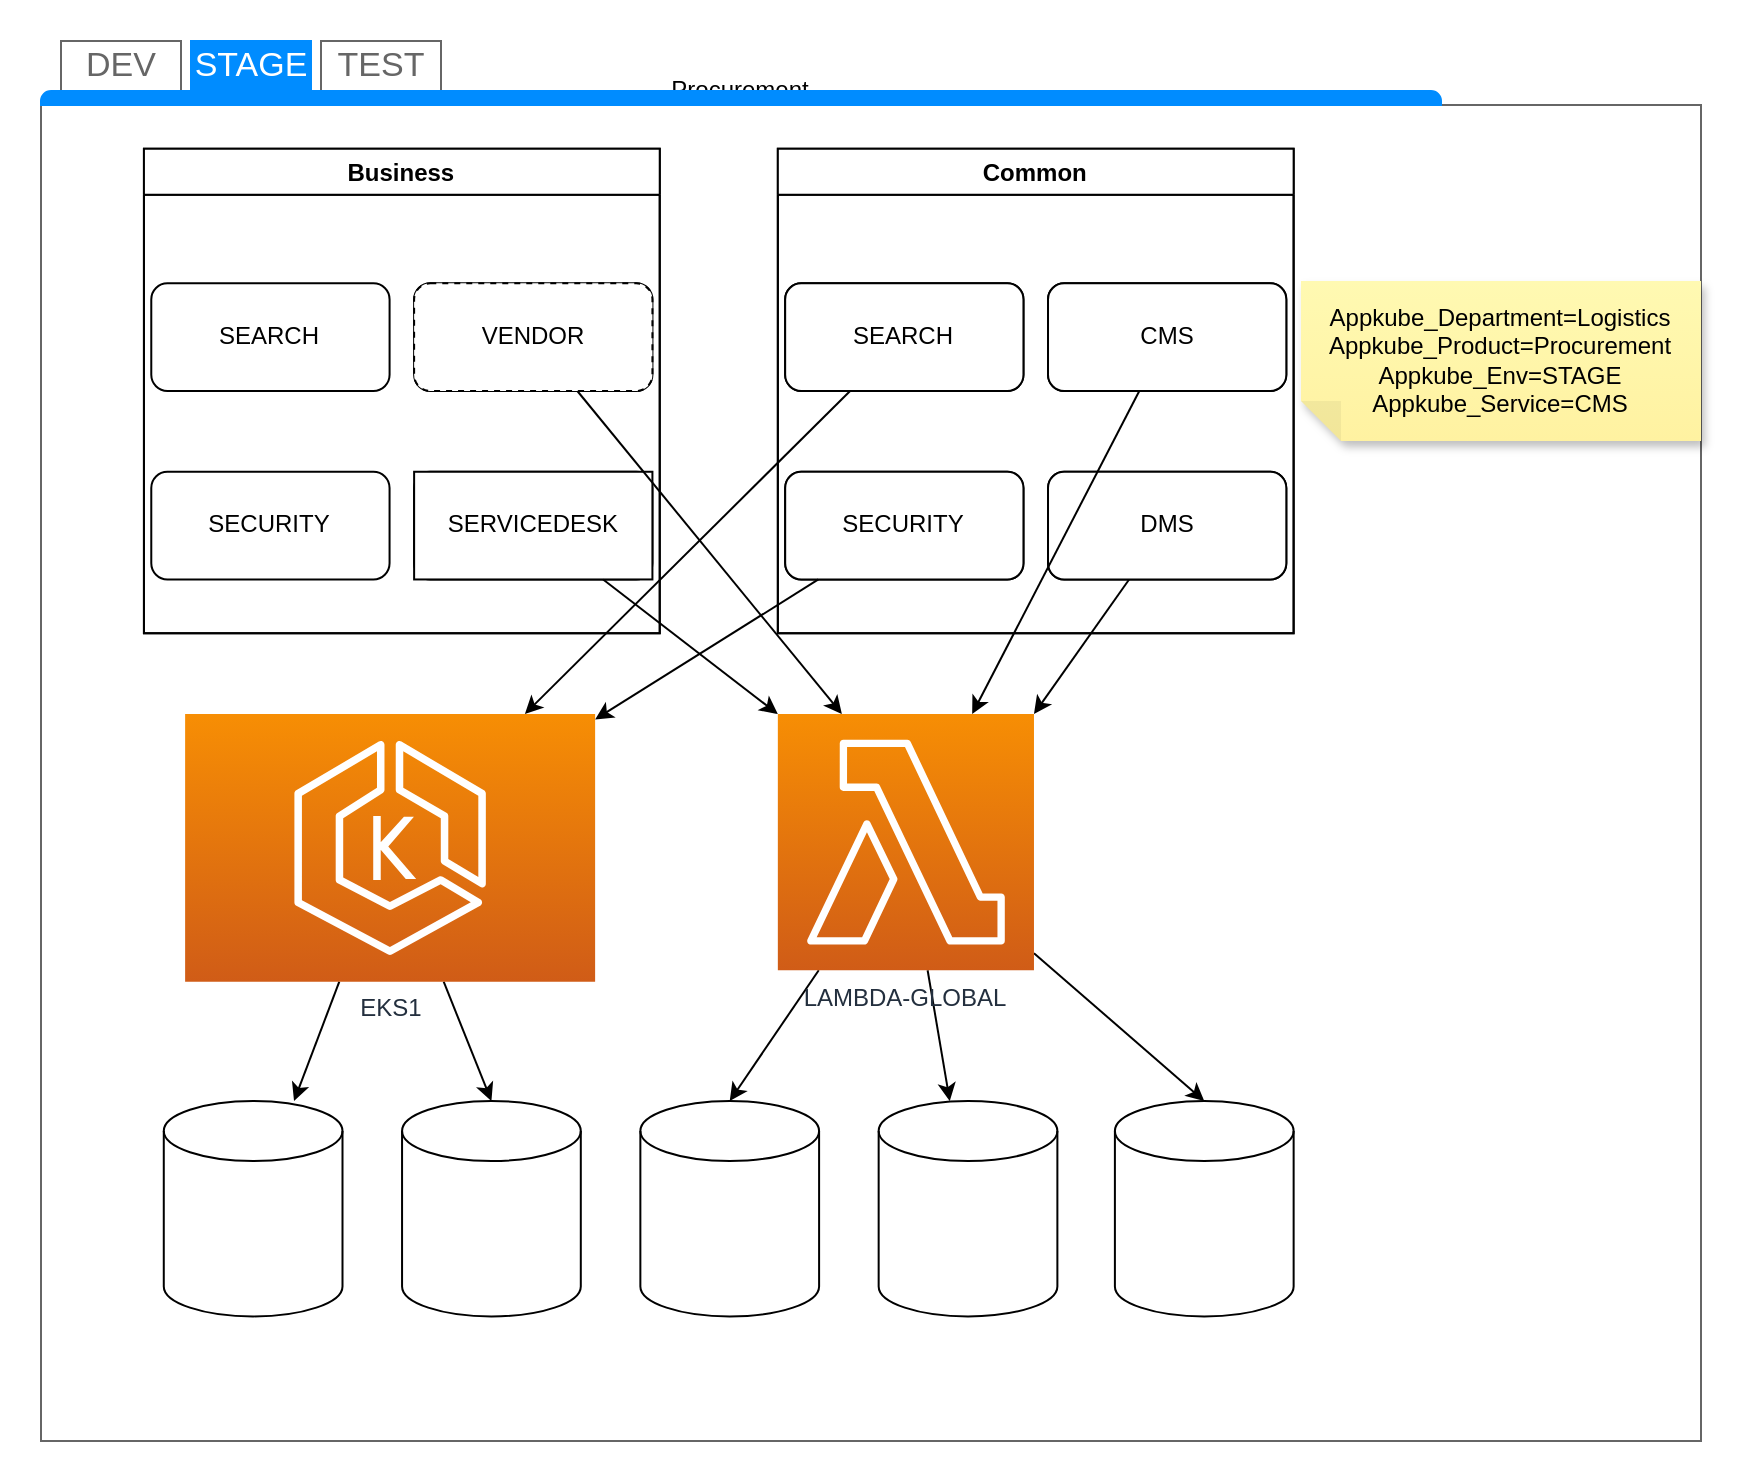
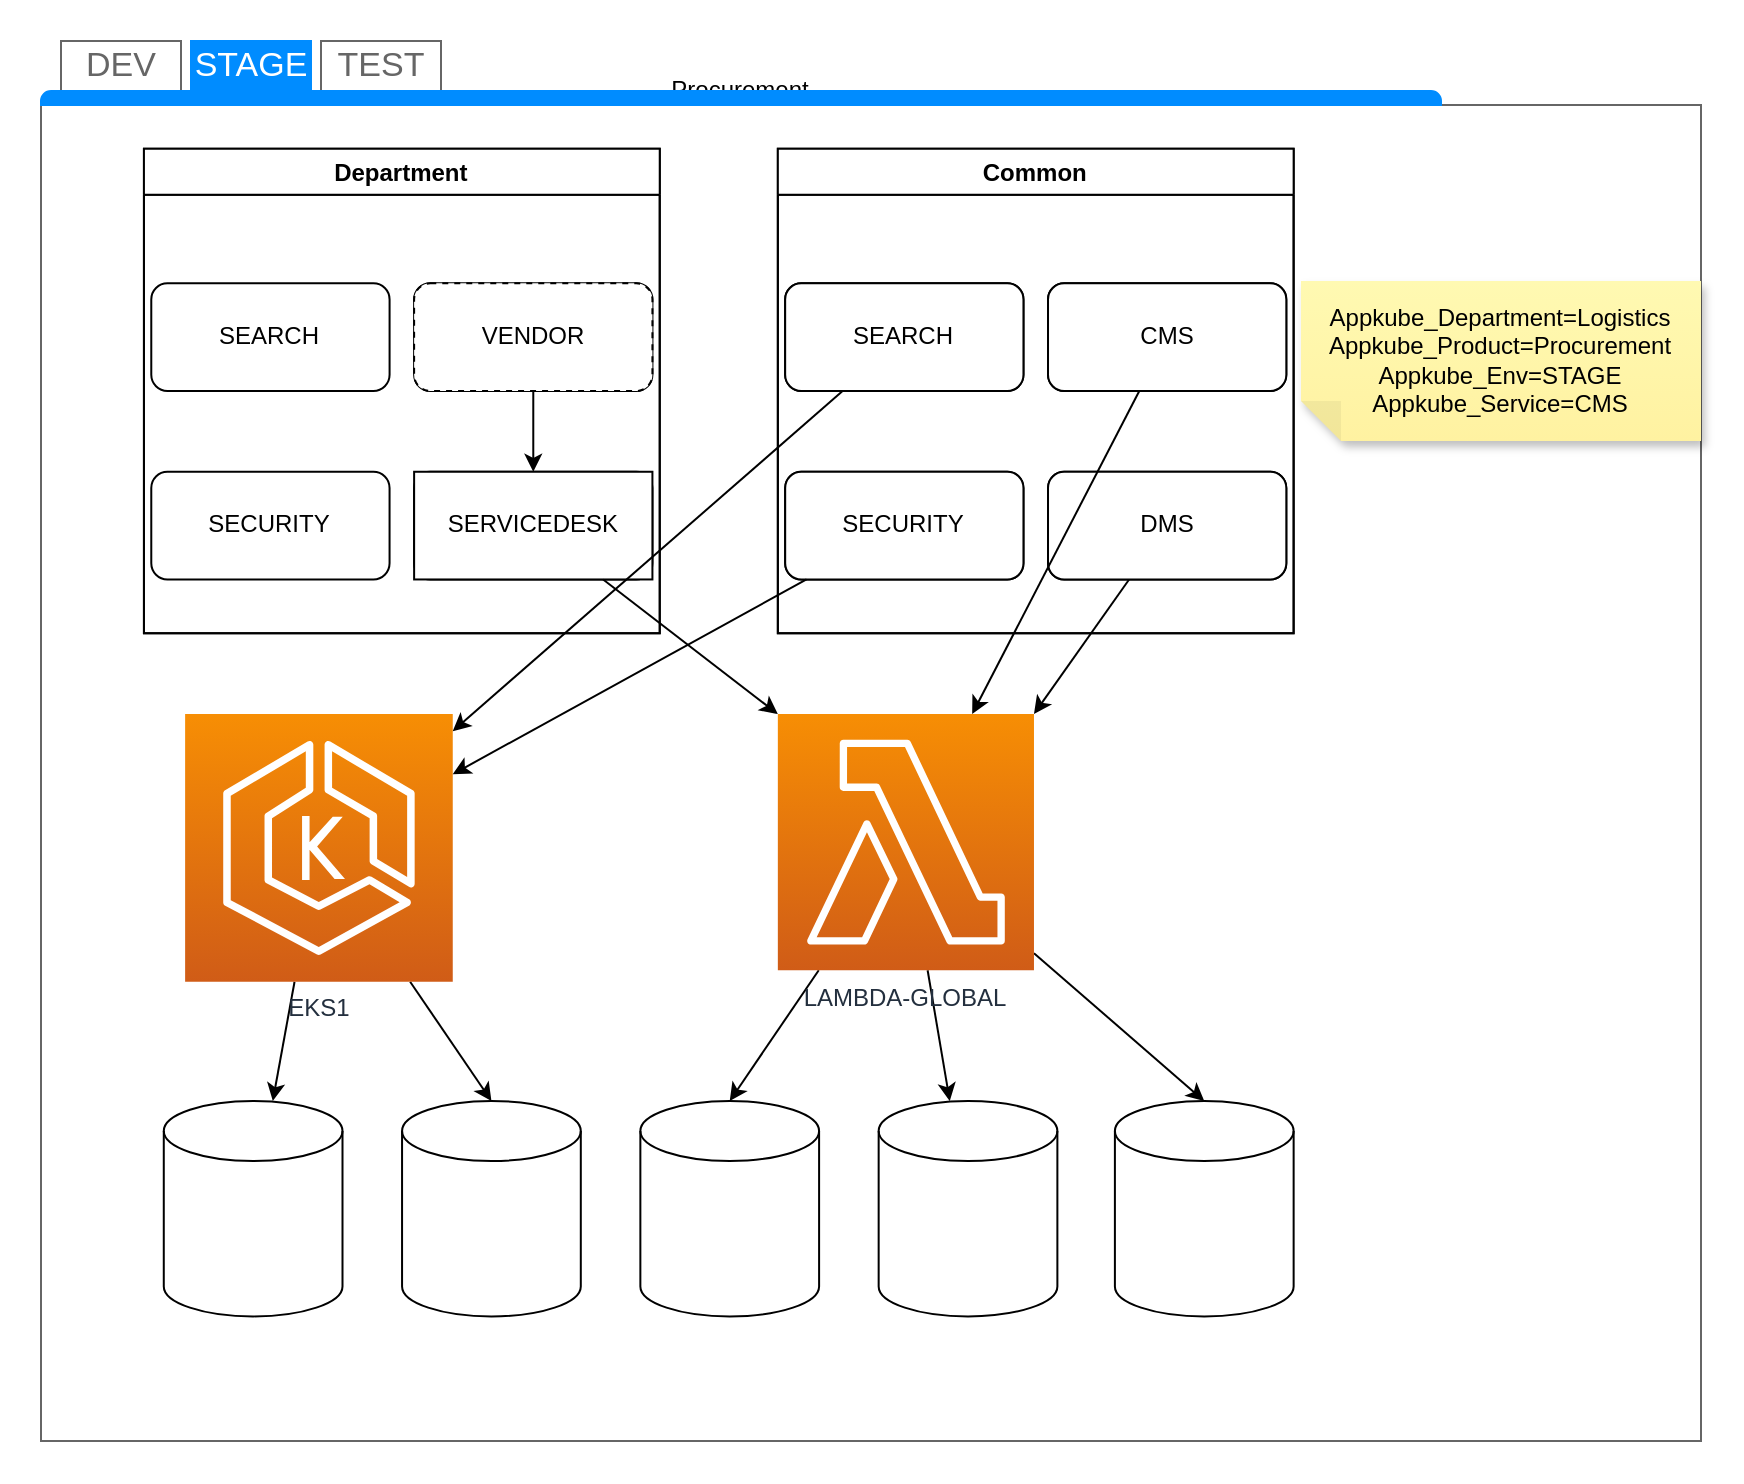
node "Business": label "Business" -> "Department"
edge "VENDOR" -> "LAMBDA-GLOBAL": now "VENDOR" -> "SERVICEDESK"
node "EKS1": size 410x268 -> 268x268
